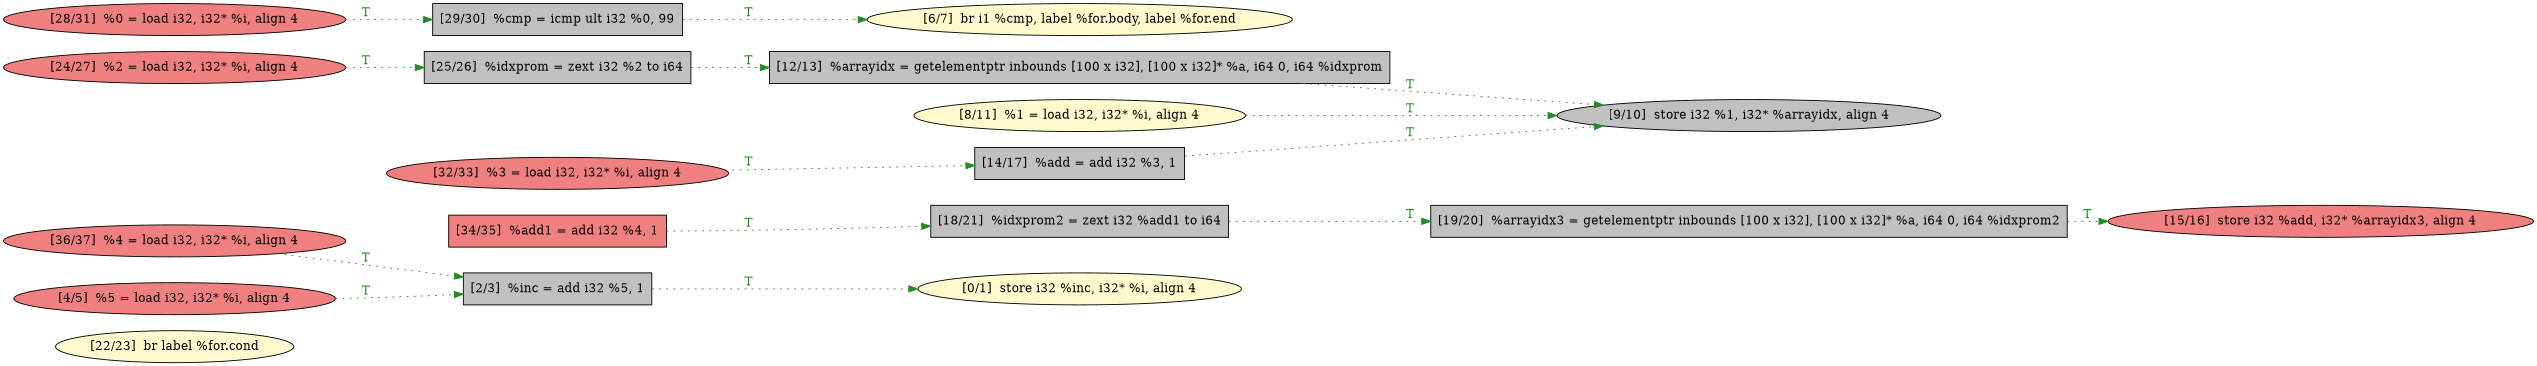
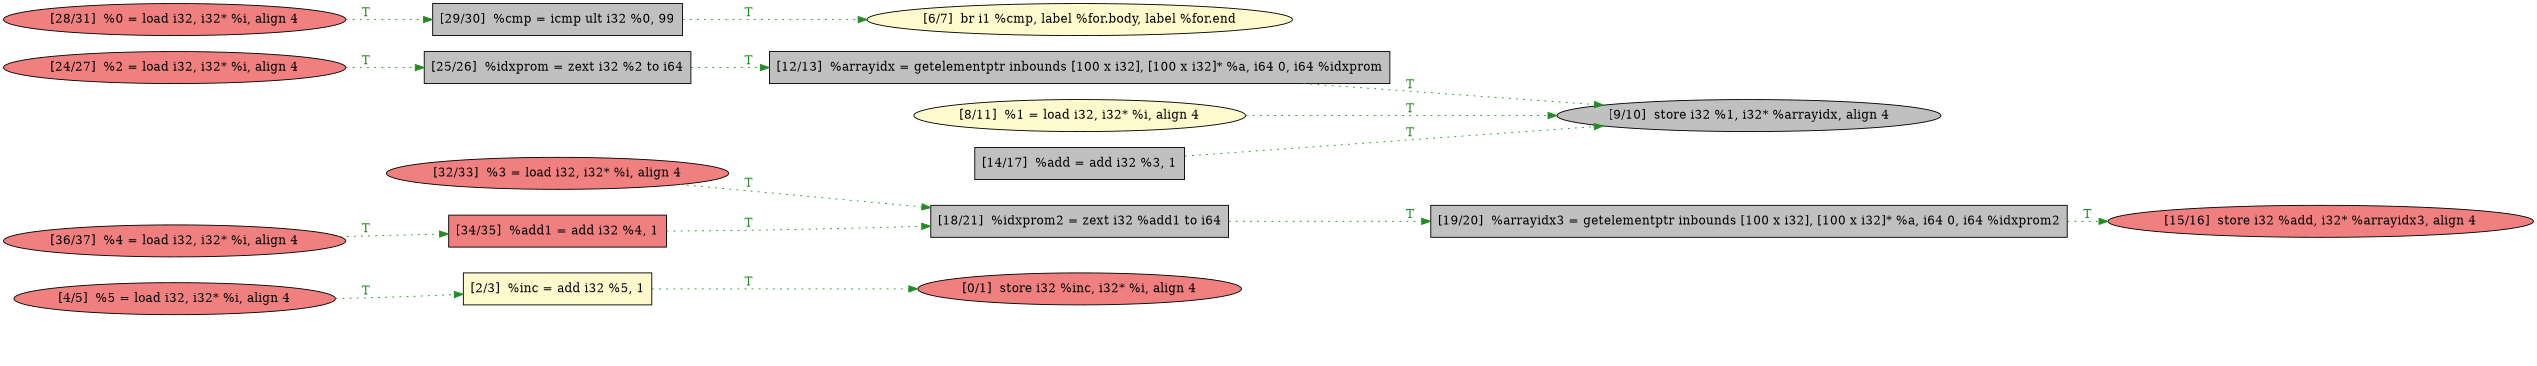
edge "[32/33]  %3 = load i32, i32* %i, align 4" -> "[14/17]  %add = add i32 %3, 1": now "[32/33]  %3 = load i32, i32* %i, align 4" -> "[18/21]  %idxprom2 = zext i32 %add1 to i64"
edge "[36/37]  %4 = load i32, i32* %i, align 4" -> "[2/3]  %inc = add i32 %5, 1": now "[36/37]  %4 = load i32, i32* %i, align 4" -> "[34/35]  %add1 = add i32 %4, 1"
node "[2/3]  %inc = add i32 %5, 1": fillcolor grey -> lemonchiffon
node "[0/1]  store i32 %inc, i32* %i, align 4": fillcolor lemonchiffon -> lightcoral
node "[22/23]  br label %for.cond": removed
